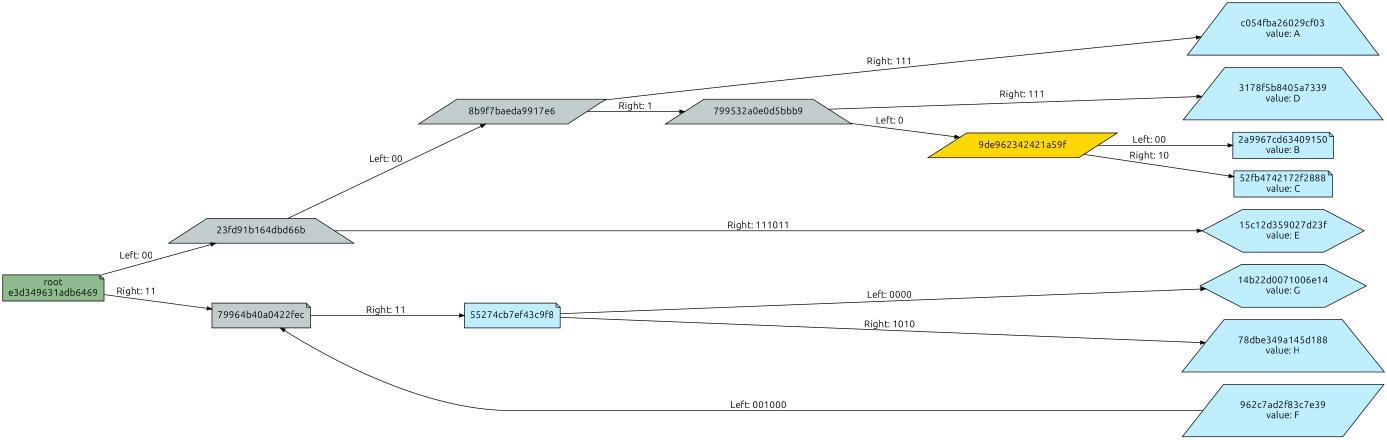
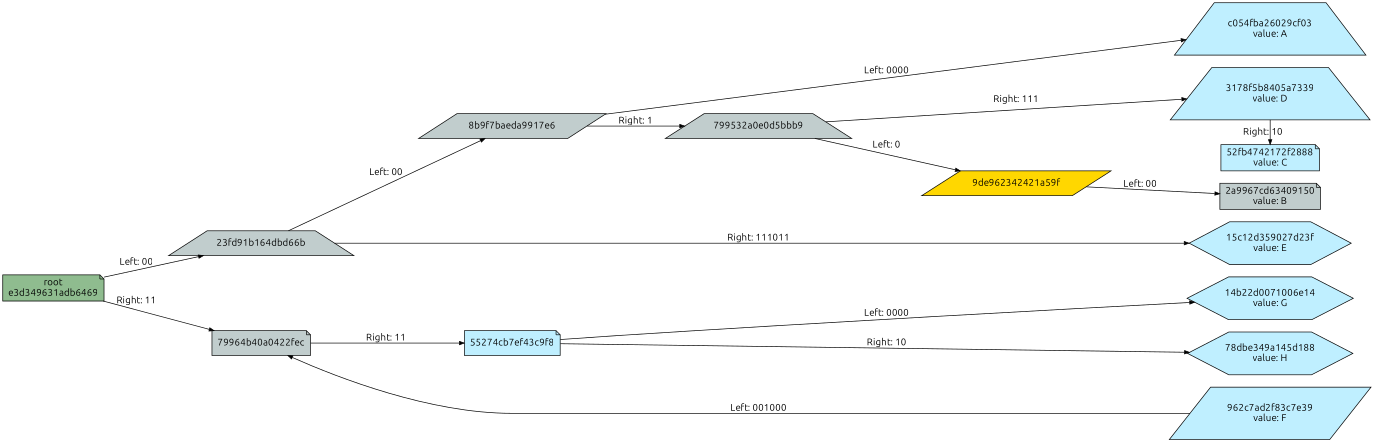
edge "8b9f7baeda9917e6" -> "c054fba26029cf03 value: A": label "Right: 111" -> "Left: 0000"
node "2a9967cd63409150 value: B": fillcolor lightblue1 -> azure3
edge "9de962342421a59f" -> "52fb4742172f2888 value: C": now "3178f5b8405a7339 value: D" -> "52fb4742172f2888 value: C"
edge "55274cb7ef43c9f8" -> "78dbe349a145d188 value: H": label "Right: 1010" -> "Right: 10"
node "78dbe349a145d188 value: H": shape trapezium -> hexagon
